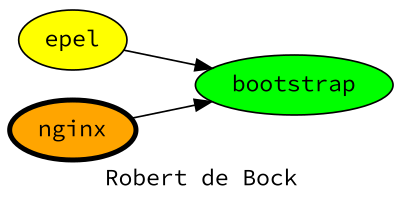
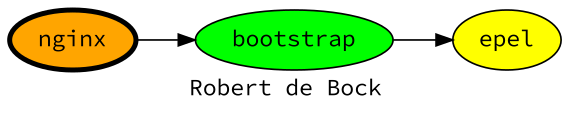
edge "epel" -> "bootstrap": reversed
